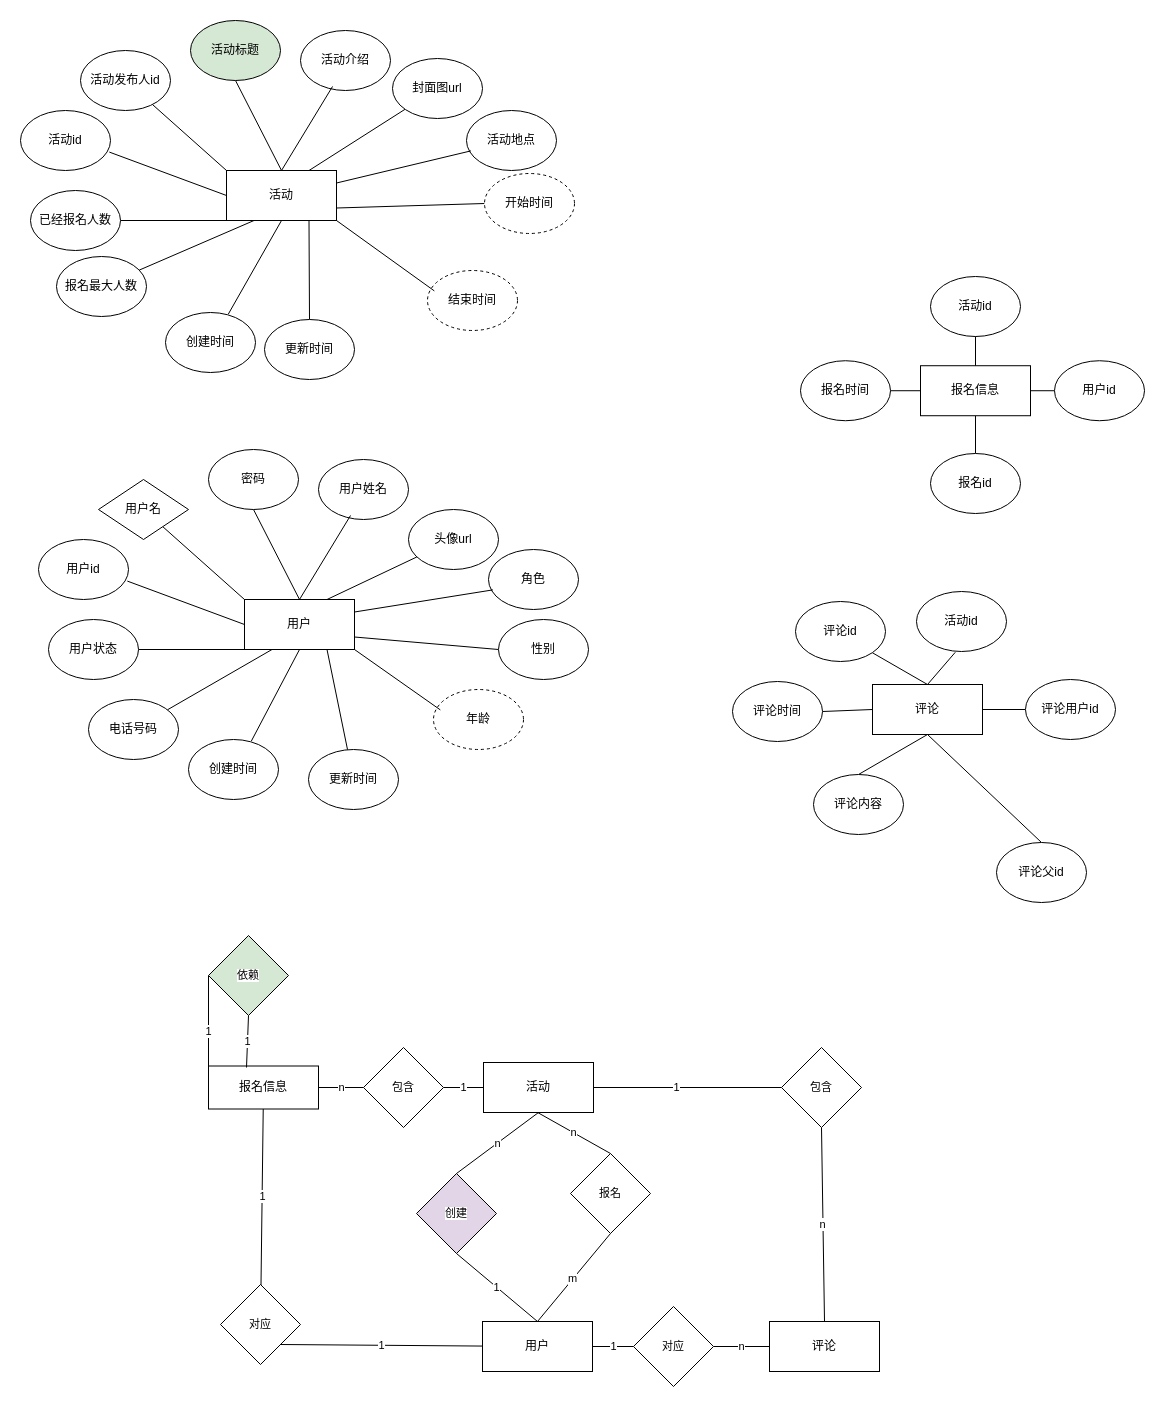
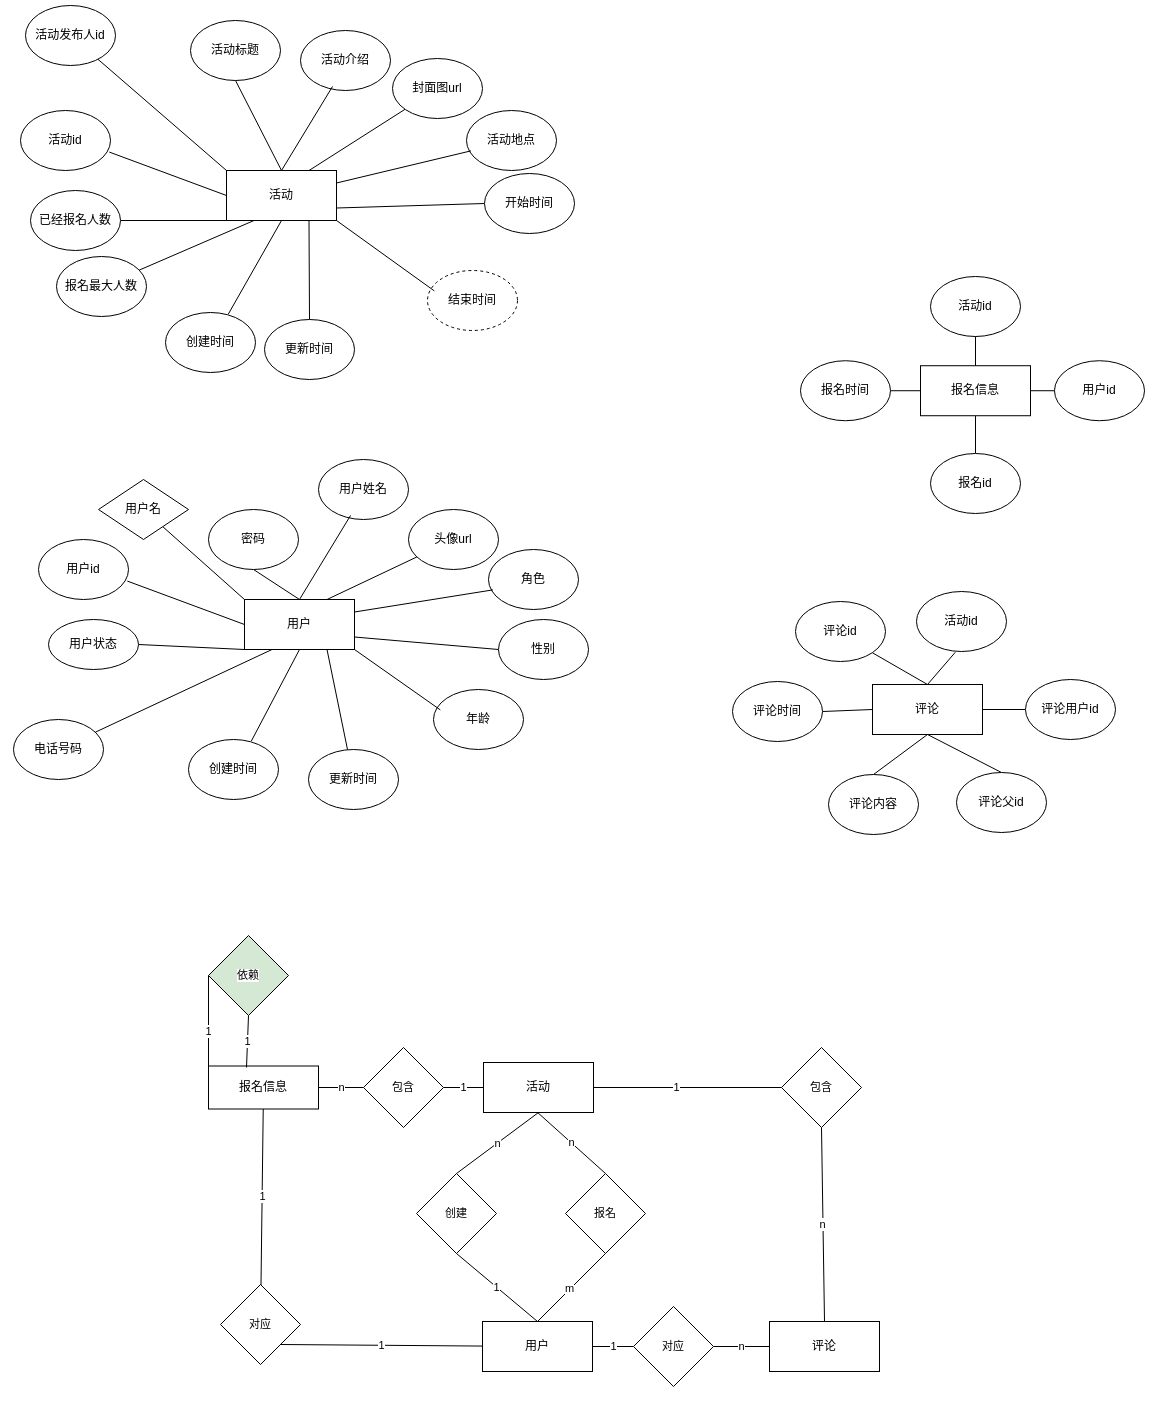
node "活动标题": fillcolor #d5e8d4 -> #ffffff
node "活动发布人id": moved (126, 81) -> (71, 36)
node "开始时间": style dashed -> solid
node "密码": moved (254, 480) -> (254, 540)
node "用户状态": size 90x60 -> 90x50
node "年龄": style dashed -> solid
node "电话号码": moved (134, 730) -> (59, 750)
node "评论内容": moved (859, 805) -> (874, 805)
node "评论父id": moved (1042, 873) -> (1002, 803)
node "报名": moved (611, 1194) -> (606, 1214)
node "创建": fillcolor #e1d5e7 -> #ffffff
